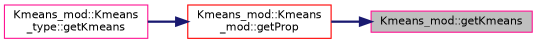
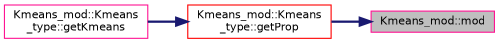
node "Kmeans_mod::Kmeans _mod::getProp": label "Kmeans_mod::Kmeans _mod::getProp" -> "Kmeans_mod::Kmeans _type::getProp"
node "Kmeans_mod::getKmeans": label "Kmeans_mod::getKmeans" -> "Kmeans_mod::mod"
